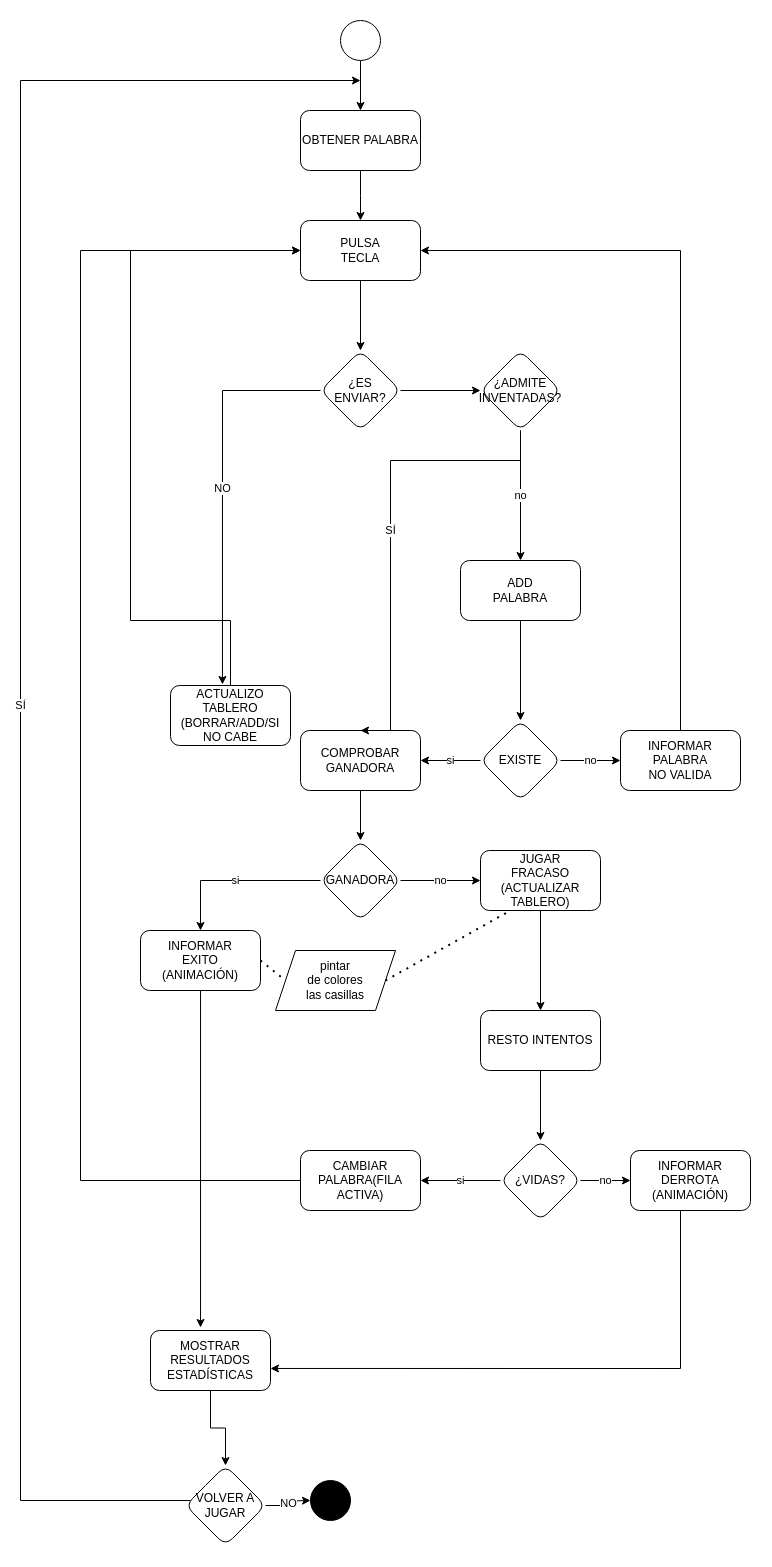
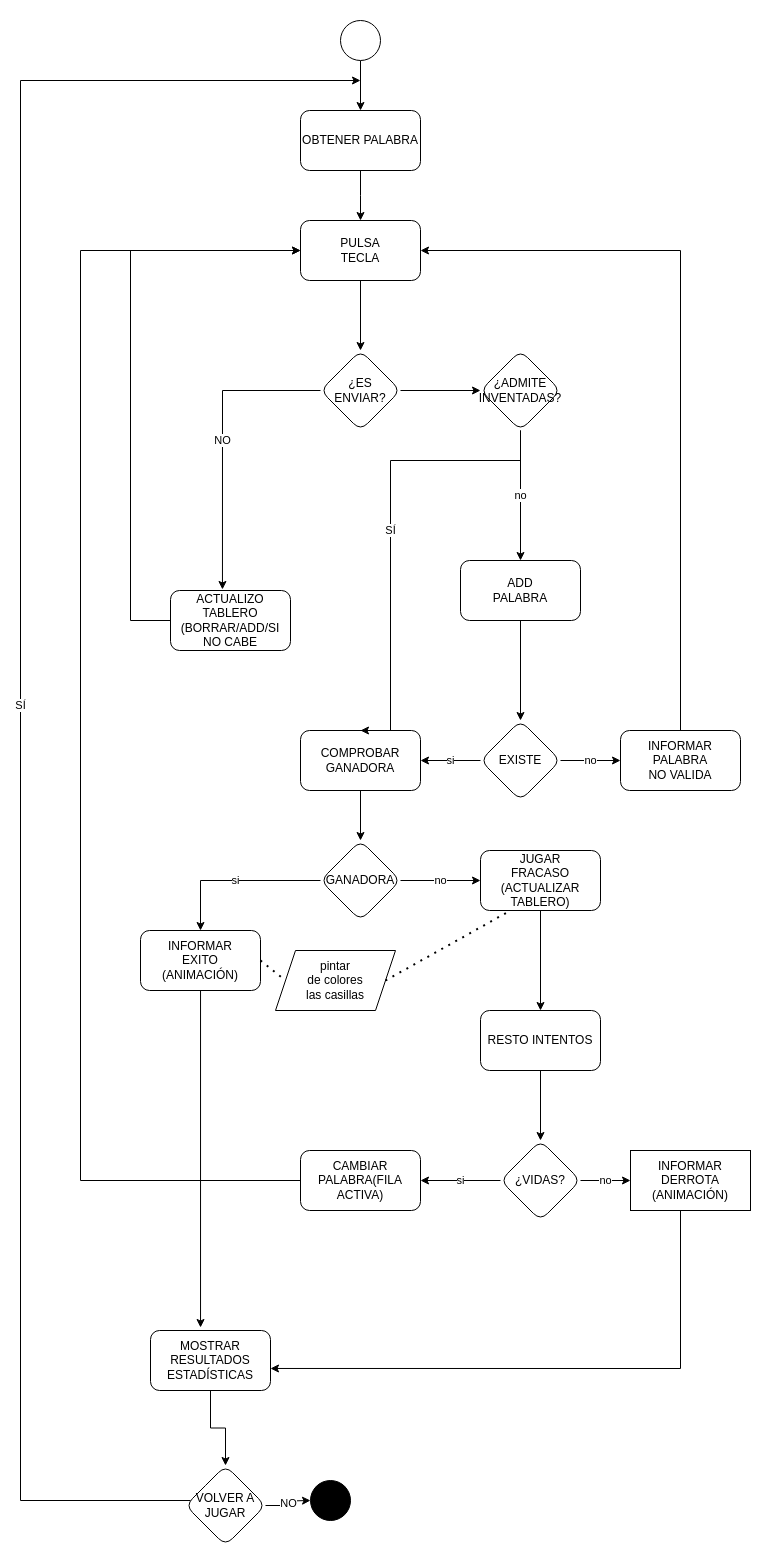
node "ACTUALIZO TABLERO (BORRAR/ADD/SI NO CABE": moved (231, 716) -> (231, 621)
node "INFORMAR DERROTA (ANIMACIÓN)": shape rounded rectangle -> rectangle
